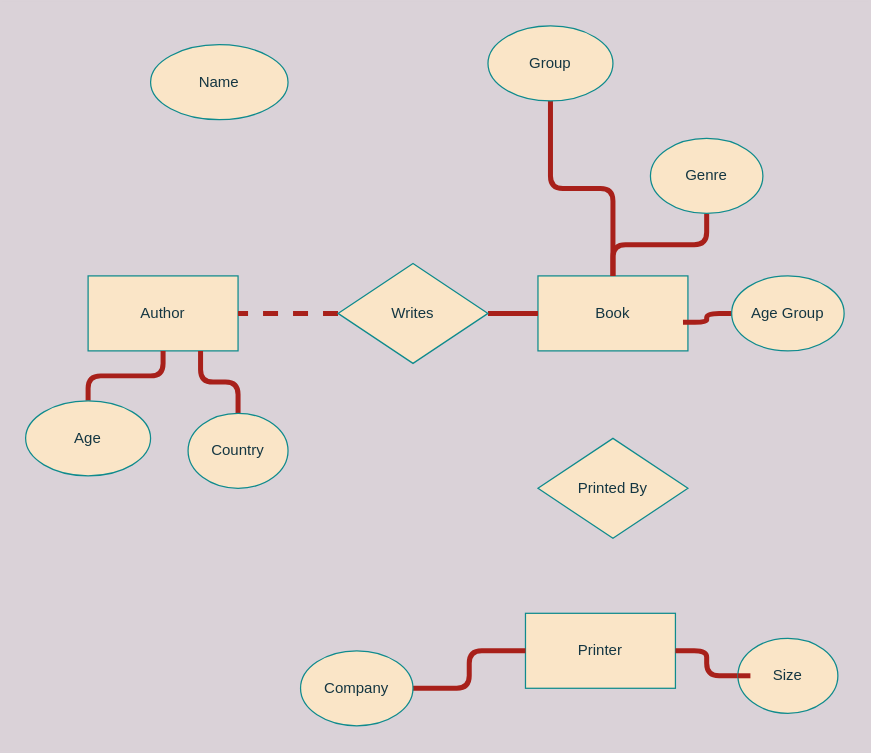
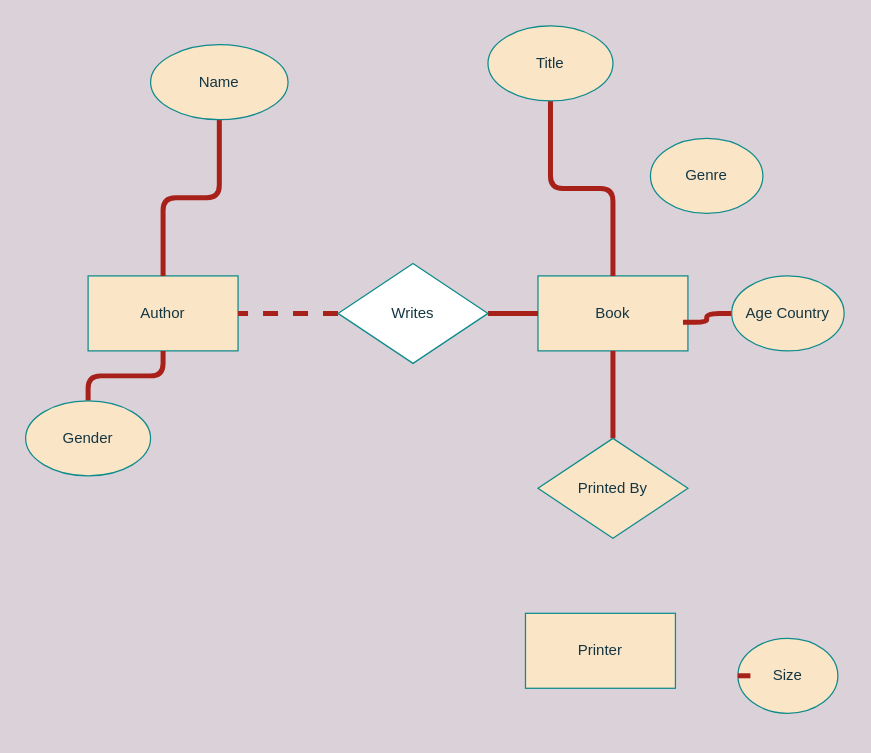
node "Group": label "Group" -> "Title"
edge "Name" -- "Author": added
edge "Genre" -- "Book": removed
node "Writes": fillcolor #fae5c7 -> #ffffff
node "Age Group": label "Age Group" -> "Age Country"
edge "Author" -- "Country": removed
edge "Book" -- "Printed By": added
node "Age": label "Age" -> "Gender"
node "Country": removed
edge "Printer" -- "Size": removed
edge "Printer" -- "Company": removed
node "Company": removed
